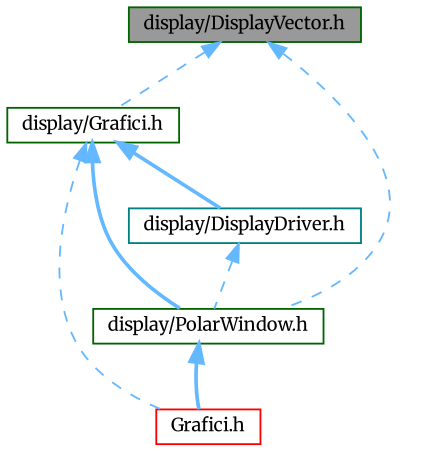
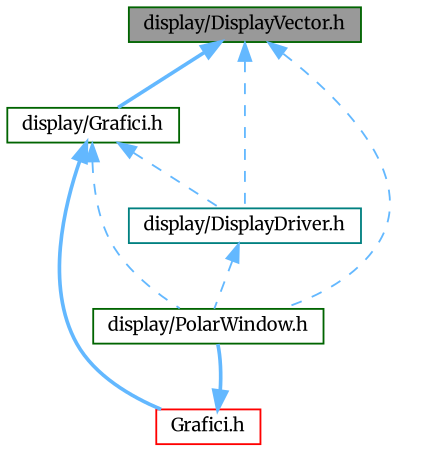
edge "display/Grafici.h" -> "display/DisplayVector.h": style dashed -> bold
edge "display/DisplayDriver.h" -> "display/DisplayVector.h": added
edge "display/DisplayDriver.h" -> "display/Grafici.h": style bold -> dashed
edge "display/PolarWindow.h" -> "display/Grafici.h": style bold -> dashed
edge "Grafici.h" -> "display/Grafici.h": style dashed -> bold
edge "Grafici.h" -> "display/PolarWindow.h": reversed
